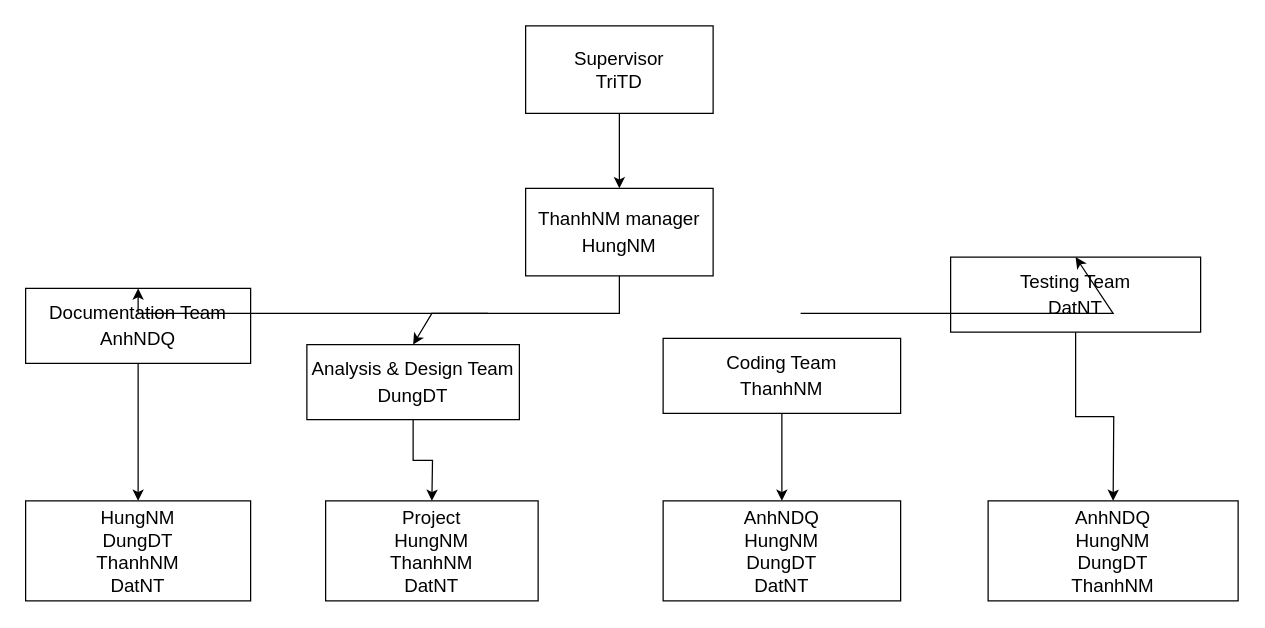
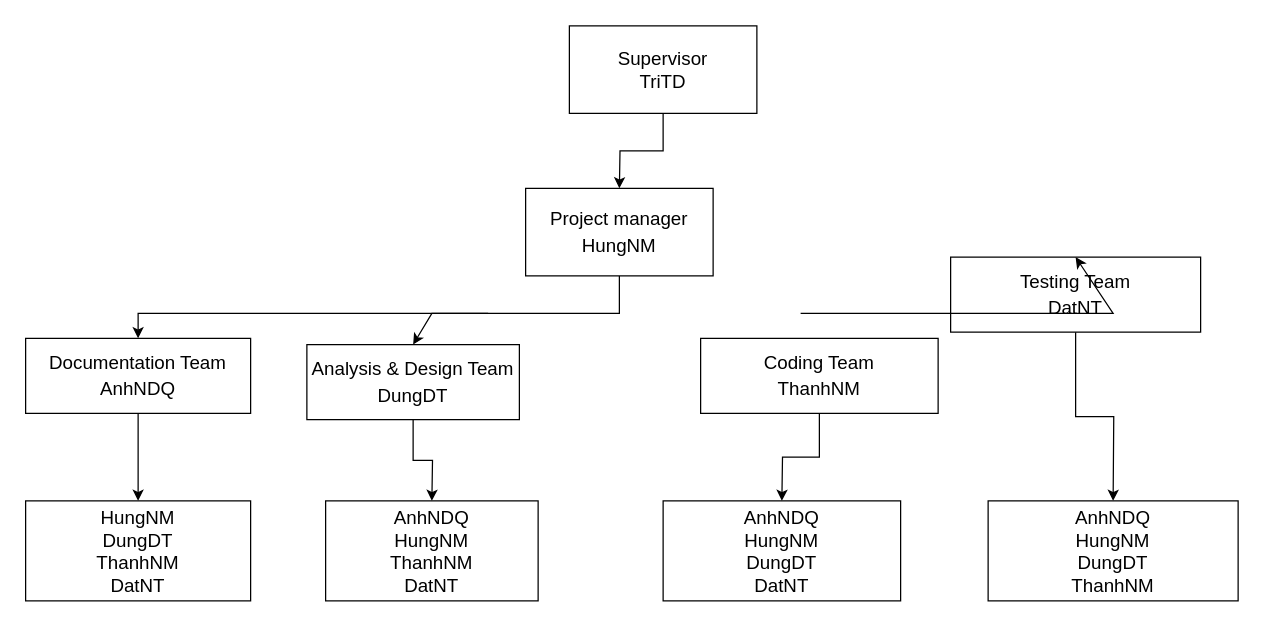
node "Supervisor TriTD": moved (619, 69) -> (663, 69)
node "ThanhNM manager HungNM": label "ThanhNM manager HungNM" -> "Project manager HungNM"
node "Documentation Team AnhNDQ": moved (138, 326) -> (138, 376)
node "Coding Team ThanhNM": moved (782, 376) -> (819, 376)
node "Project HungNM ThanhNM DatNT": label "Project HungNM ThanhNM DatNT" -> "AnhNDQ HungNM ThanhNM DatNT"
